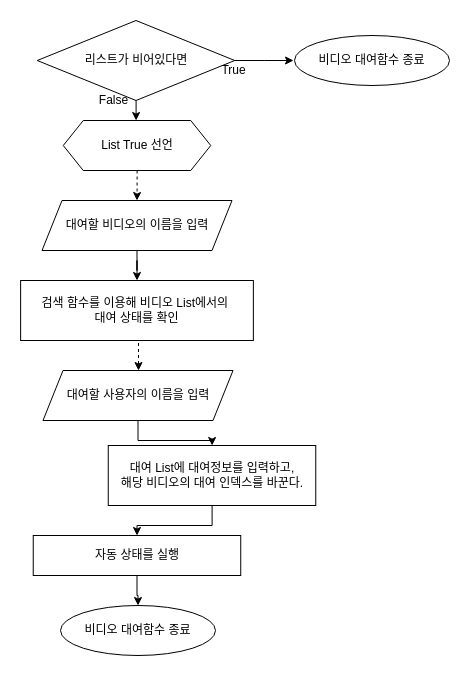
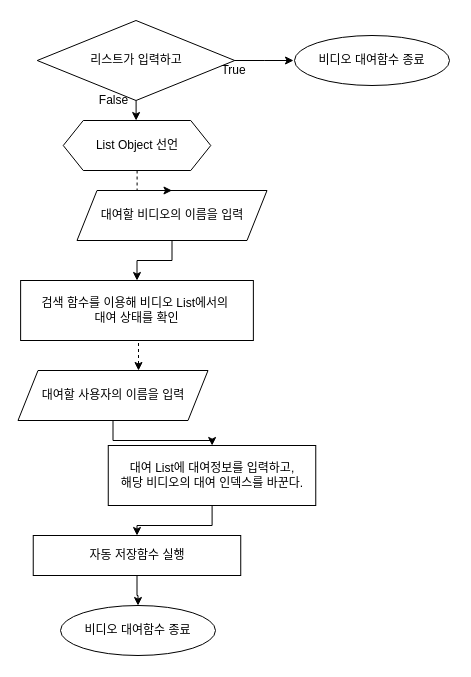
node "리스트가 비어있다면": label "리스트가 비어있다면" -> "리스트가 입력하고"
node "List True 선언": label "List True 선언" -> "List Object 선언"
node "대여할 비디오의 이름을 입력": moved (137, 226) -> (172, 216)
node "대여할 사용자의 이름을 입력": moved (138, 396) -> (113, 396)
node "자동 상태를 실행": label "자동 상태를 실행" -> "자동 저장함수 실행"
